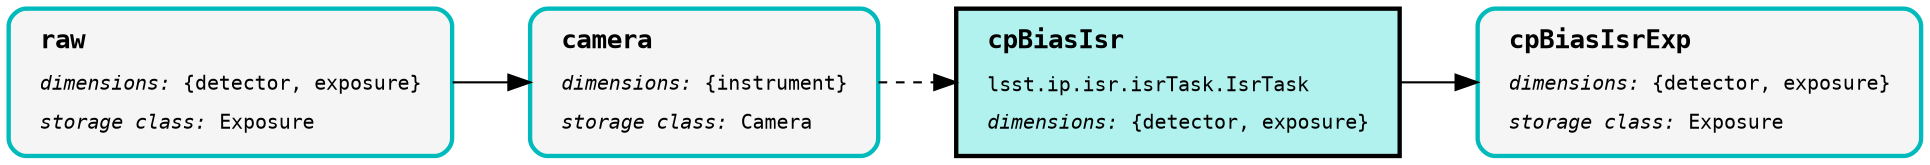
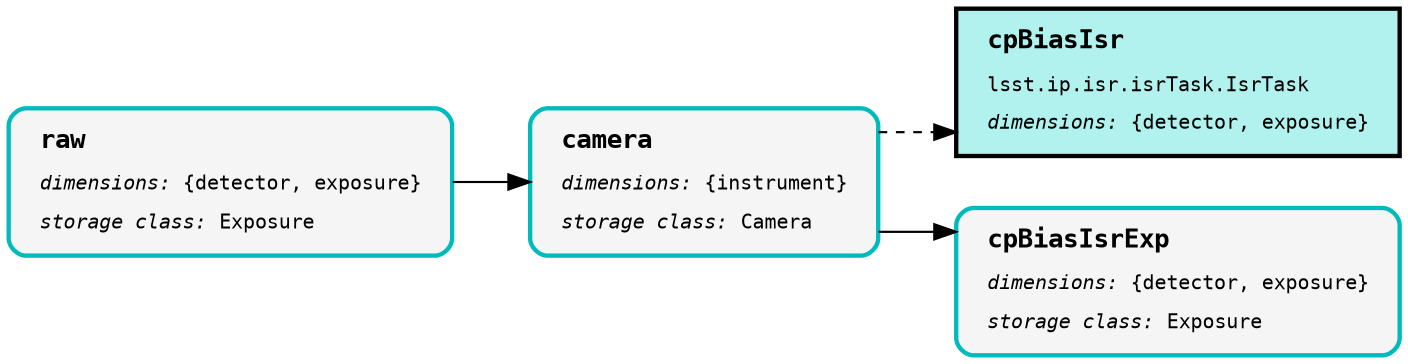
edge "cpBiasIsr" -> "cpBiasIsrExp": now "camera" -> "cpBiasIsrExp"
